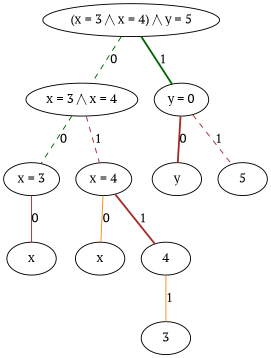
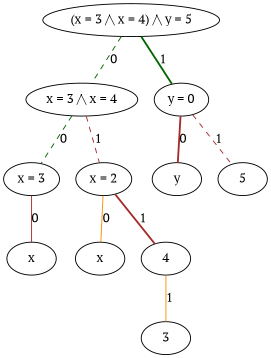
node "x = 4": label "x = 4" -> "x = 2"
